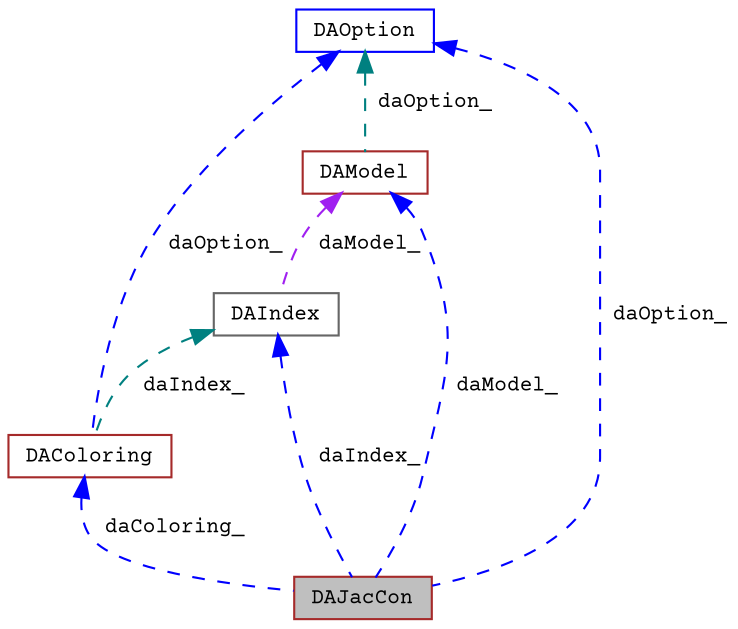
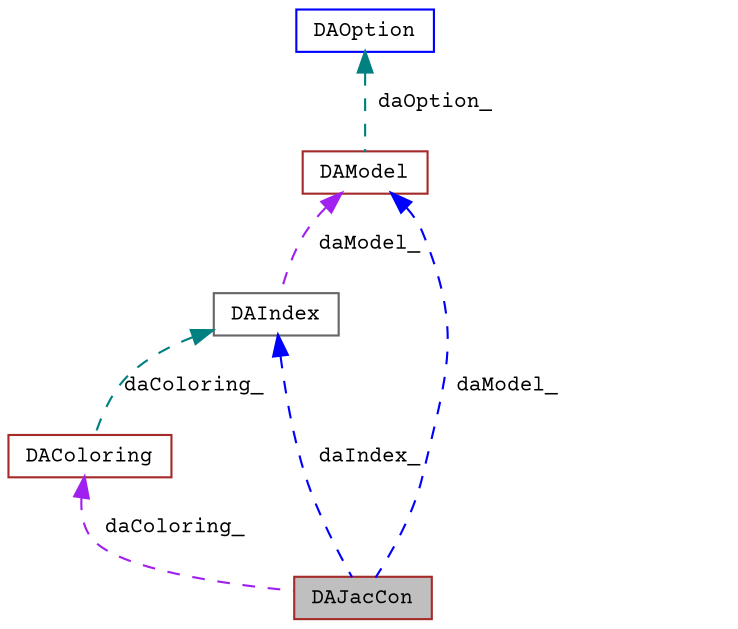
edge "DAColoring" -> "DAOption": removed, label "daOption_"
edge "DAJacCon" -> "DAOption": removed, label "daOption_"
edge "DAColoring" -> "DAIndex": label " daIndex_" -> " daColoring_"
edge "DAJacCon" -> "DAColoring": color blue -> purple
